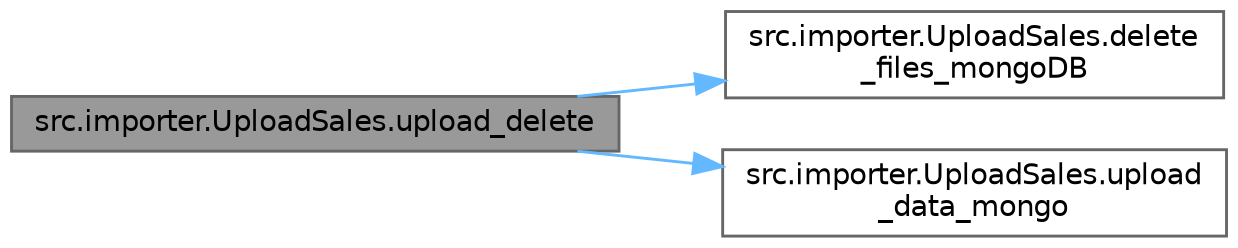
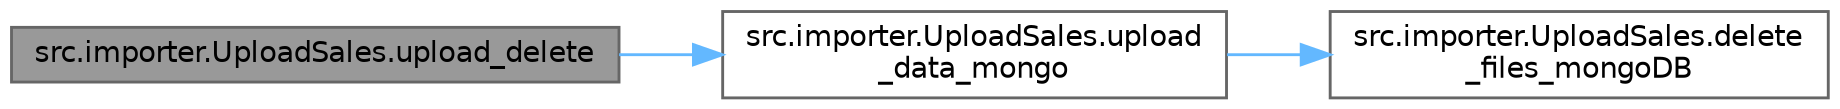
edge "src.importer.UploadSales.upload_delete" -> "src.importer.UploadSales.delete _files_mongoDB": now "src.importer.UploadSales.upload _data_mongo" -> "src.importer.UploadSales.delete _files_mongoDB"
